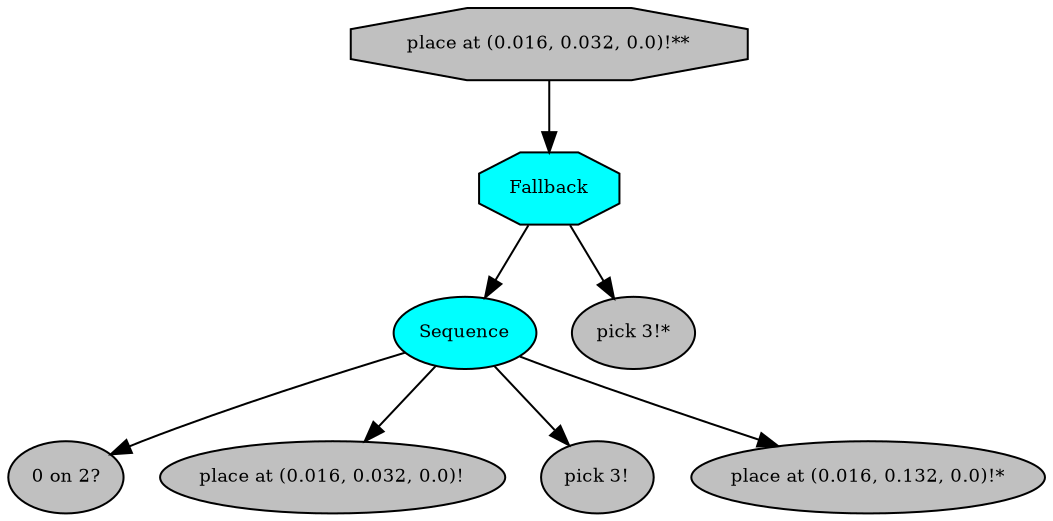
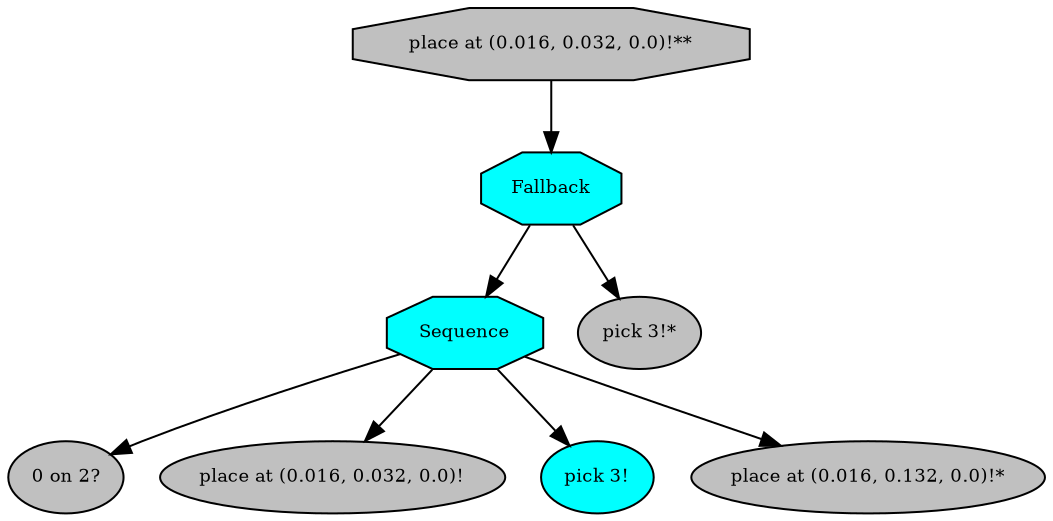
node "Sequence": shape ellipse -> octagon
node "pick 3!": fillcolor gray -> cyan
